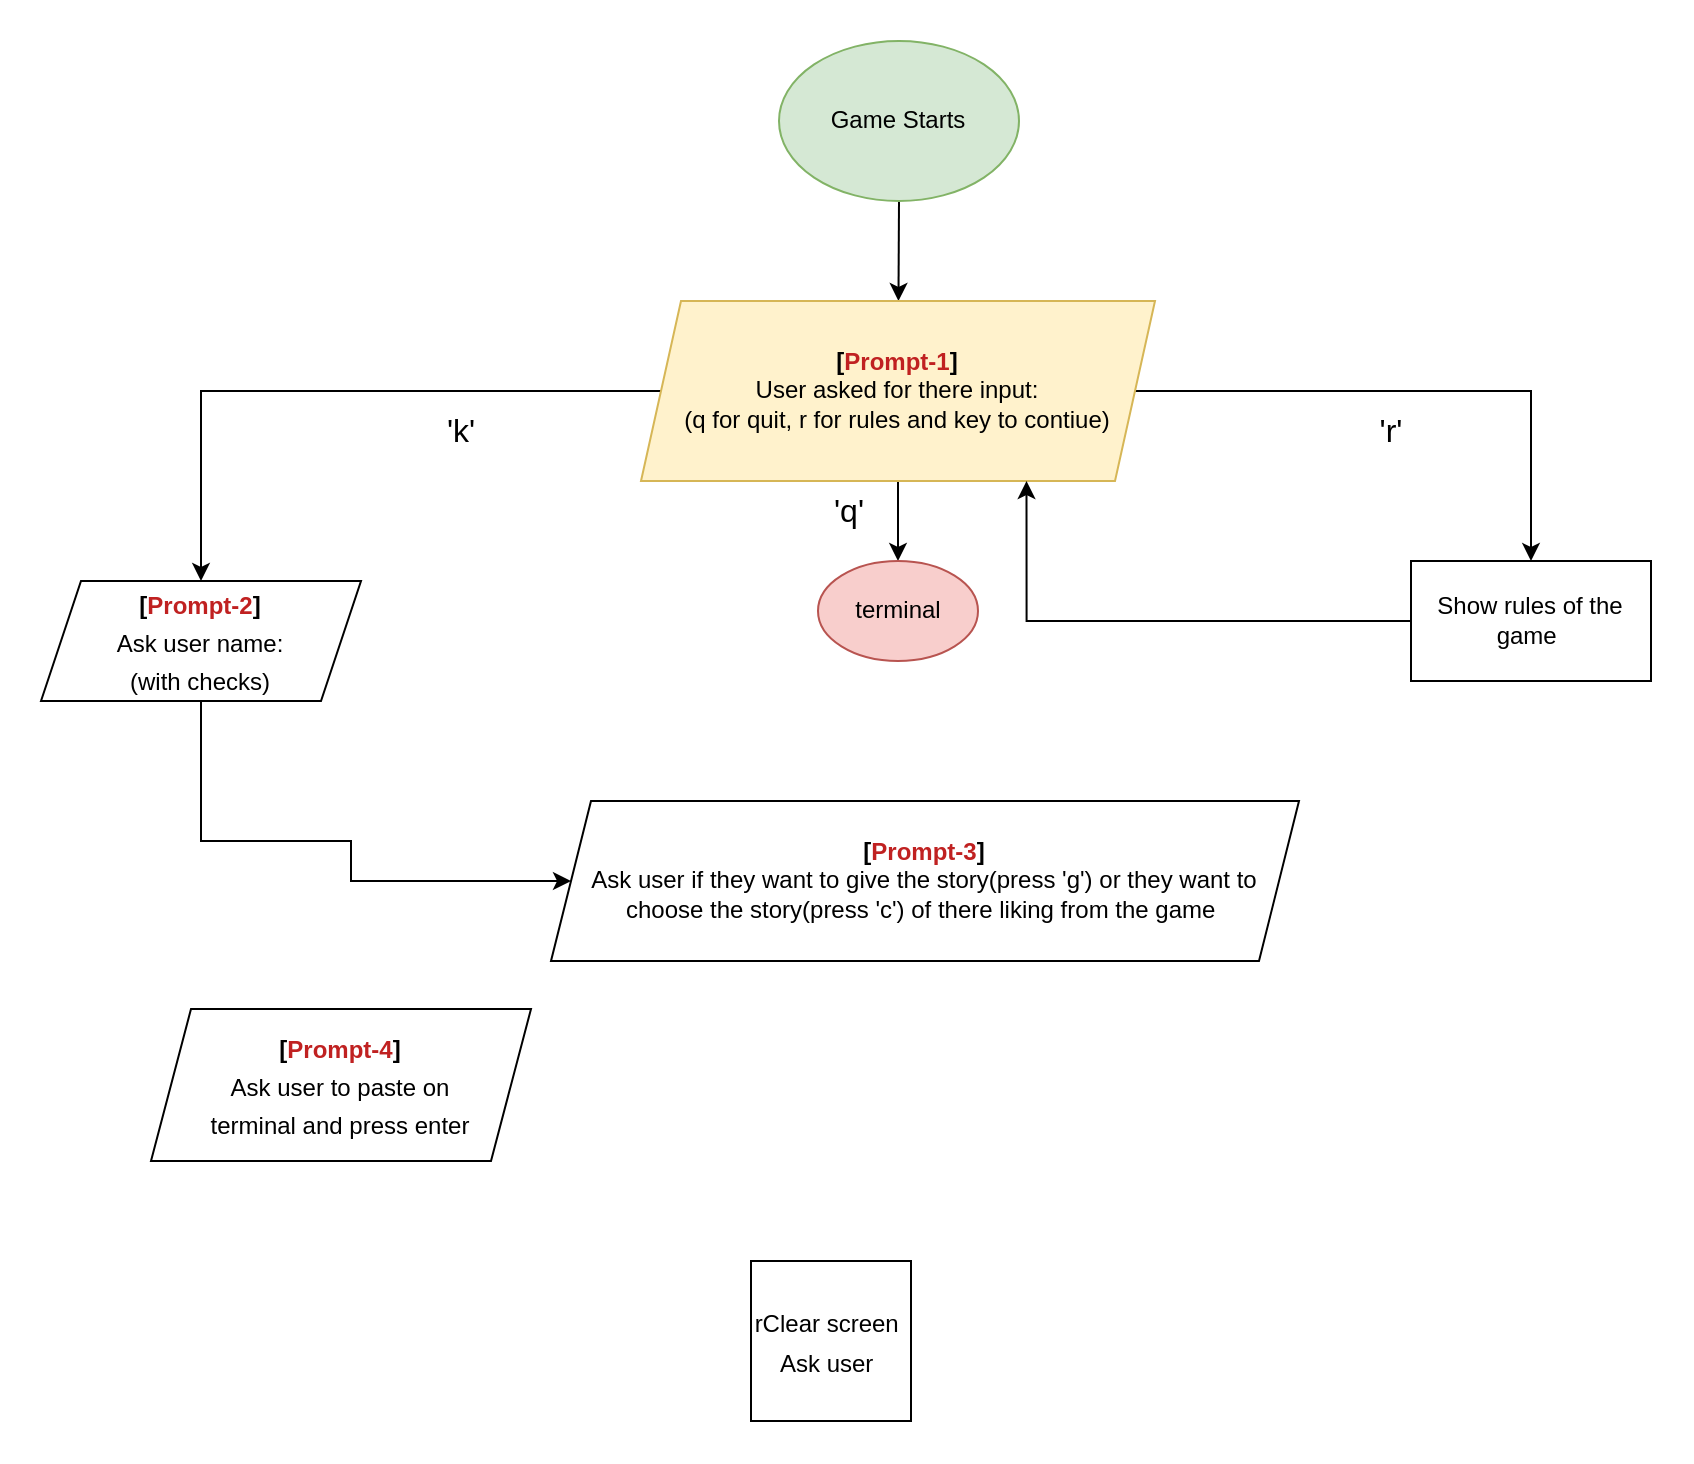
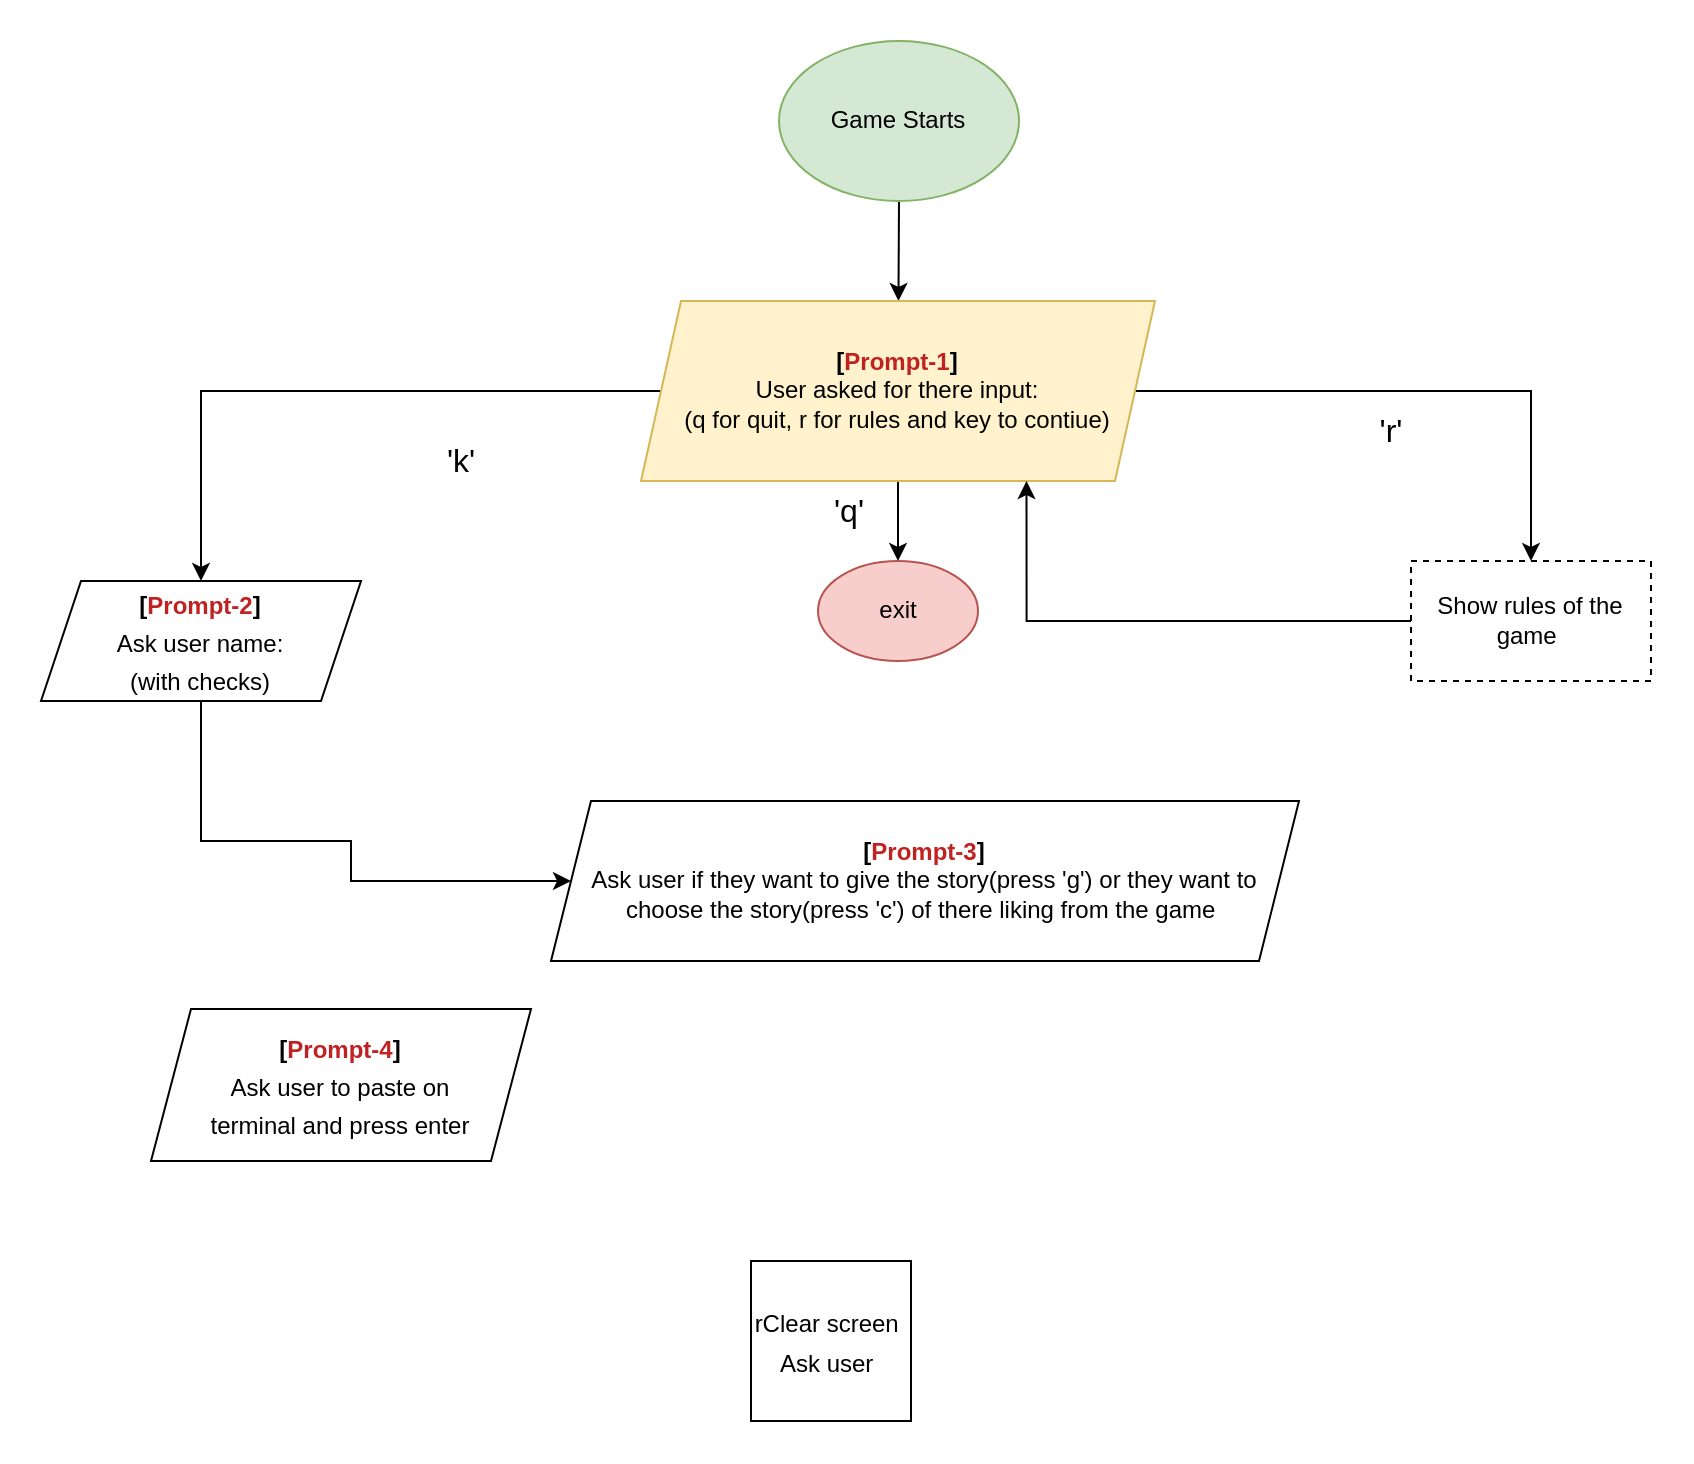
node "'k'": moved (461, 431) -> (461, 461)
node "terminal": label "terminal" -> "exit"
node "Show rules of the game": style solid -> dashed
